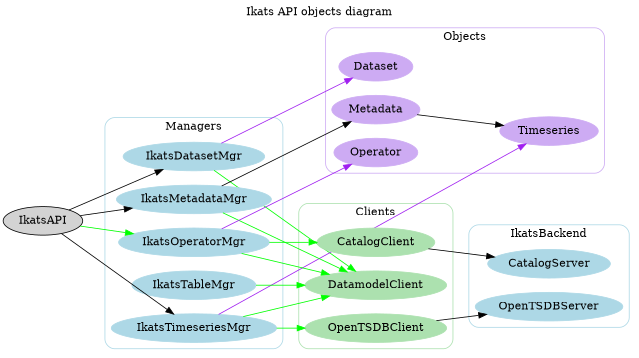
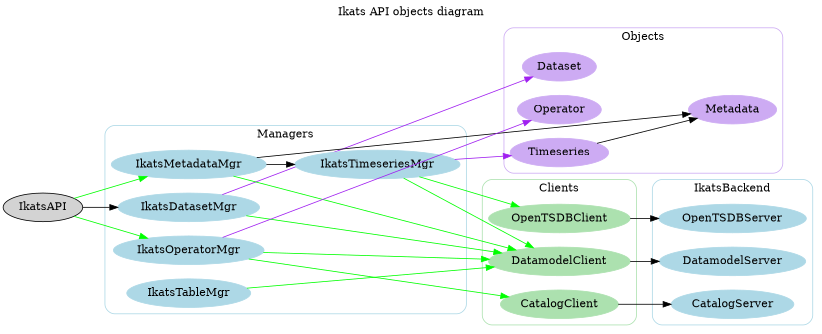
edge "Metadata" -> "Timeseries": reversed
edge "IkatsAPI" -> "IkatsMetadataMgr": color black -> green
node "DatamodelServer": added
edge "IkatsAPI" -> "IkatsTimeseriesMgr": now "IkatsMetadataMgr" -> "IkatsTimeseriesMgr"
